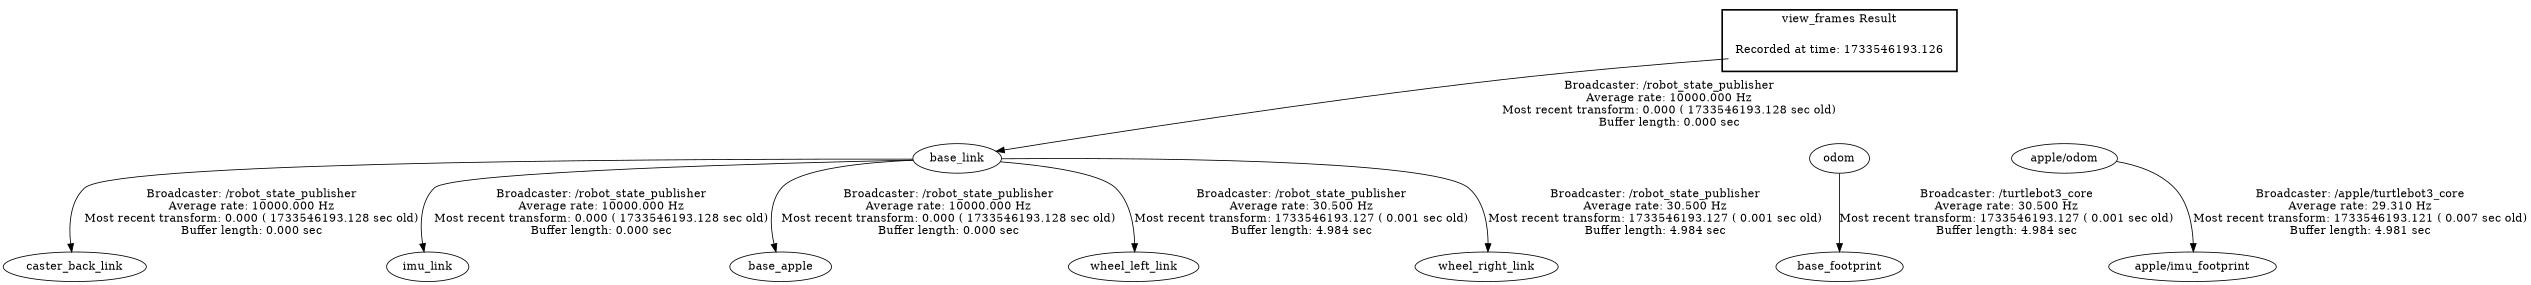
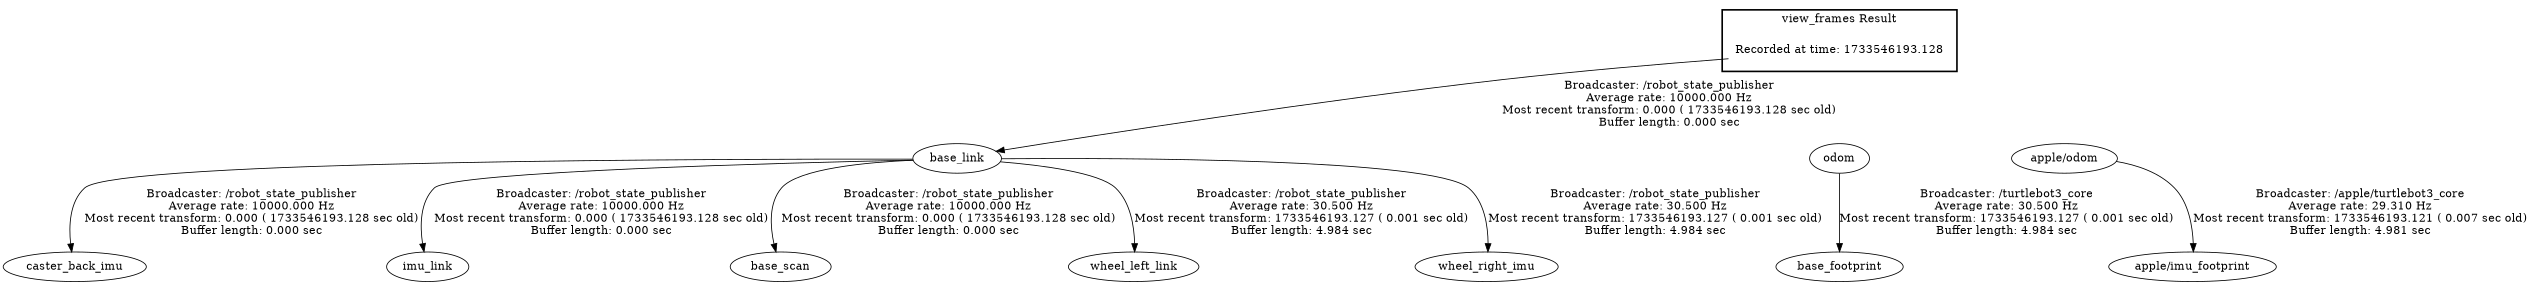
node "Recorded at time: 1733546193.126": label "Recorded at time: 1733546193.126" -> "Recorded at time: 1733546193.128"
node "caster_back_link": label "caster_back_link" -> "caster_back_imu"
node "base_apple": label "base_apple" -> "base_scan"
node "wheel_right_link": label "wheel_right_link" -> "wheel_right_imu"
